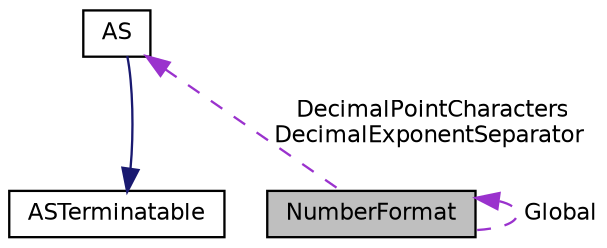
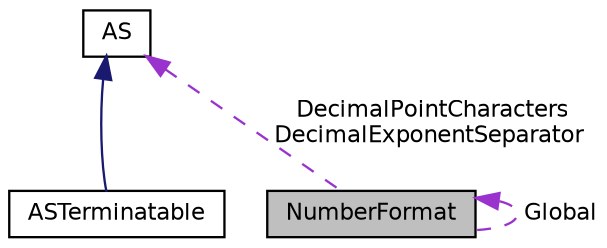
edge "AS" -> "ASTerminatable": reversed
